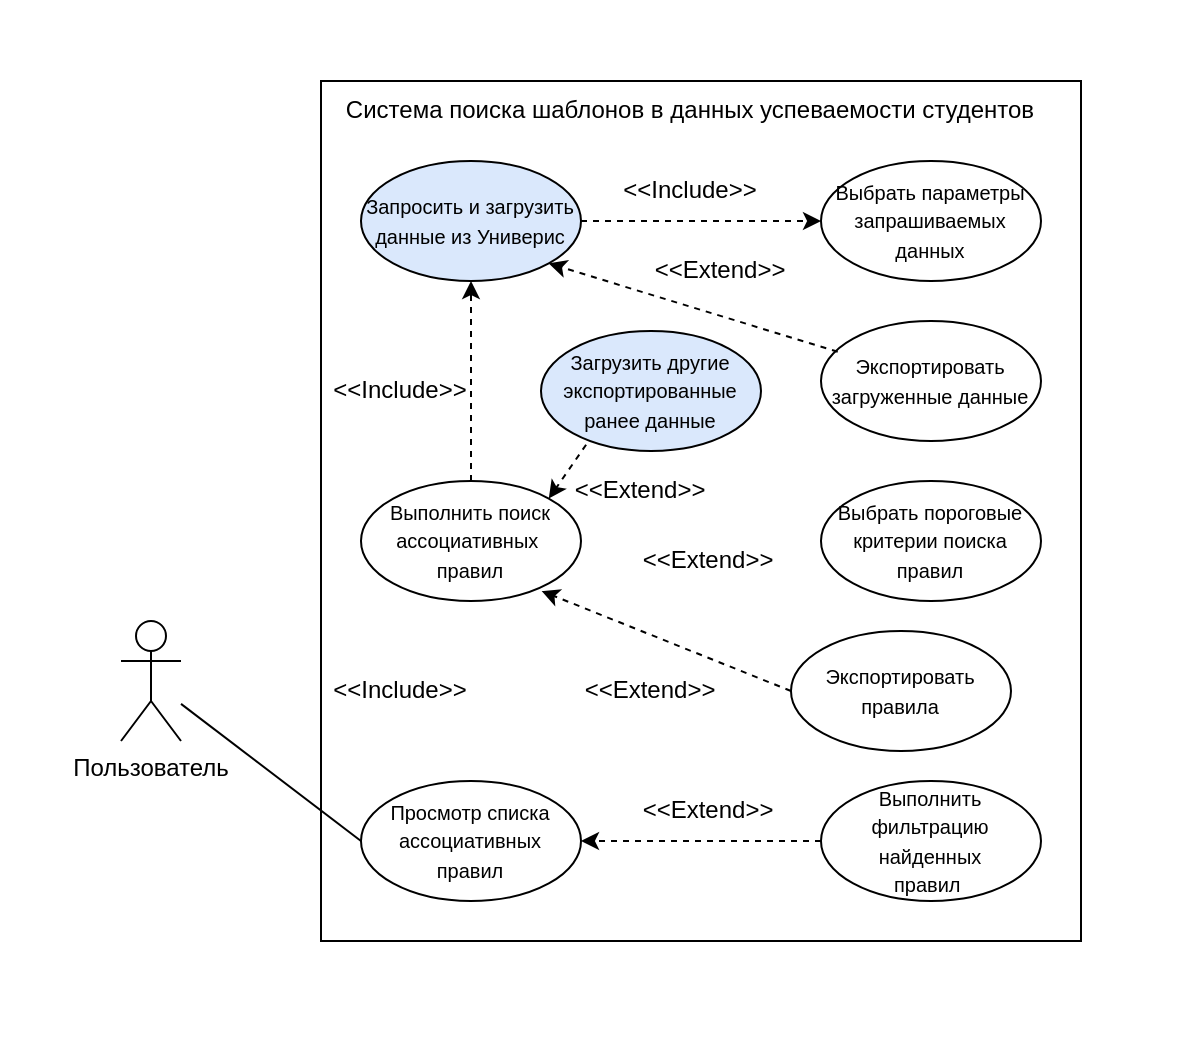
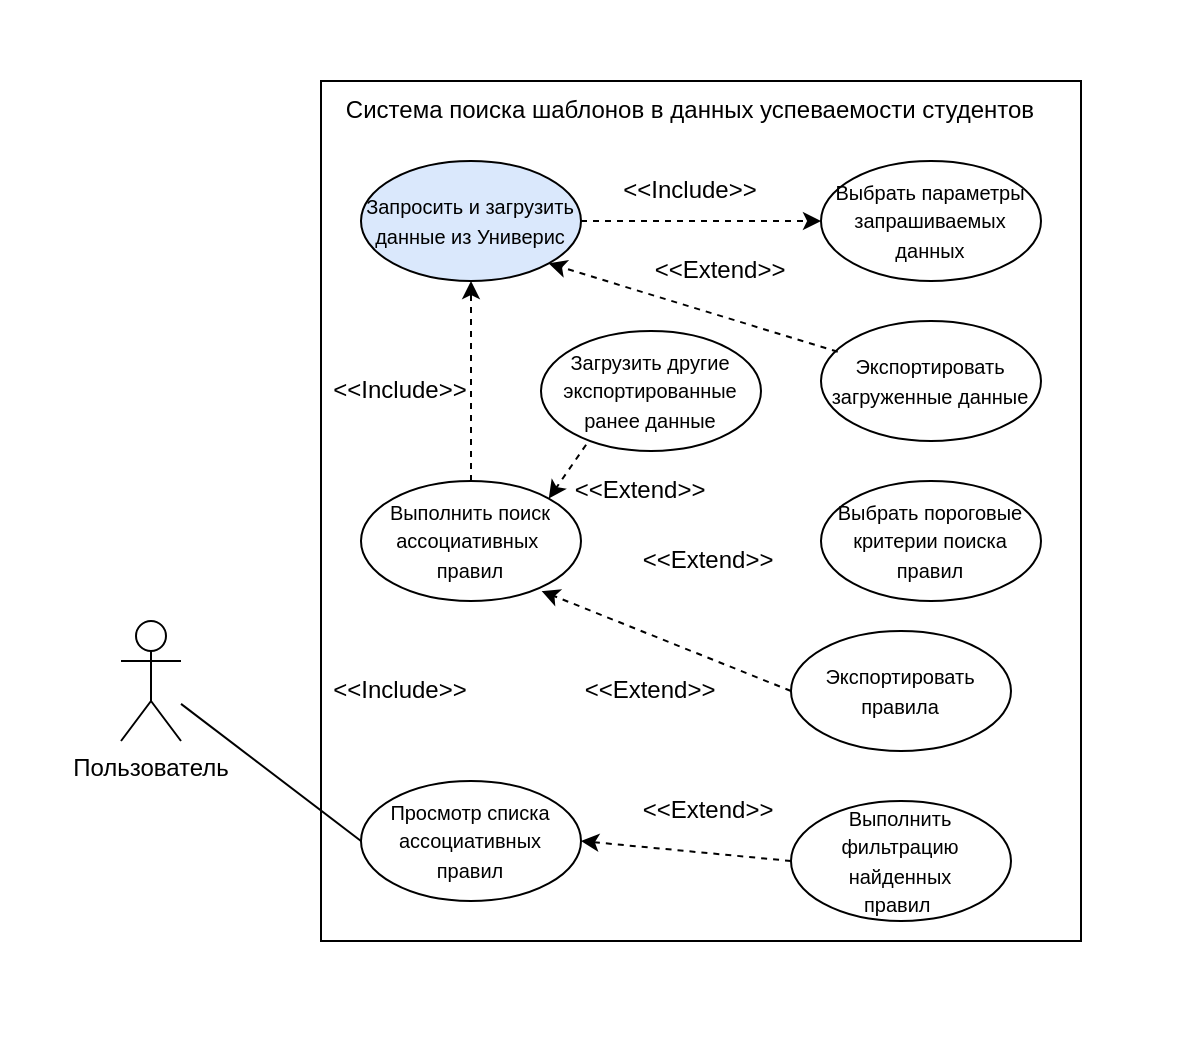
node "Загрузить другие экспортированные ранее данные": fillcolor #dae8fc -> #ffffff
node "Выполнить фильтрацию найденных правил": moved (931, 841) -> (901, 861)
